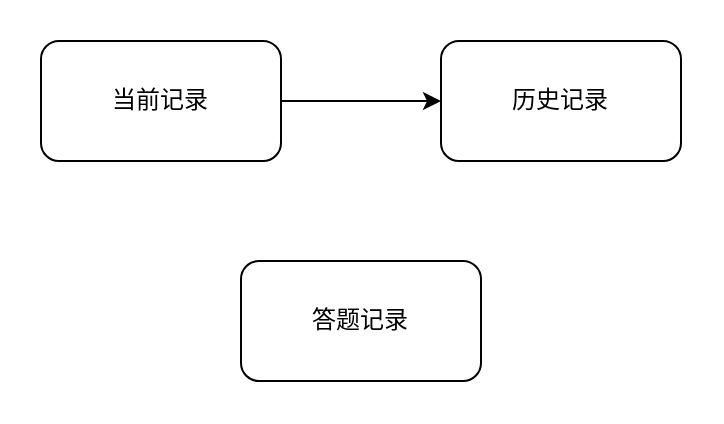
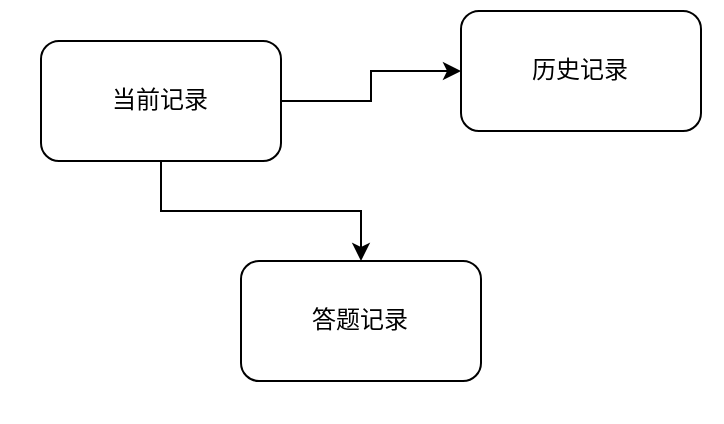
node "历史记录": moved (561, 101) -> (581, 71)
edge "当前记录" -> "答题记录": added
